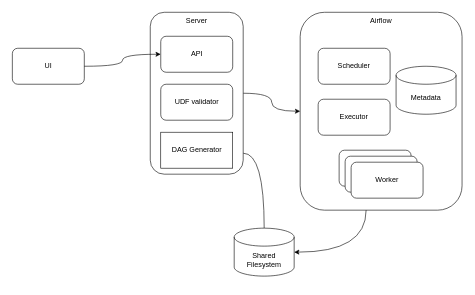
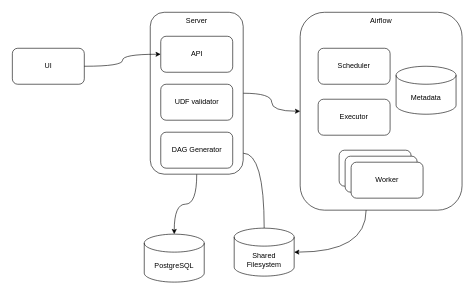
node "DAG Generator": shape rectangle -> rounded rectangle
edge "Server" -> "PostgreSQL": added
node "PostgreSQL": added
